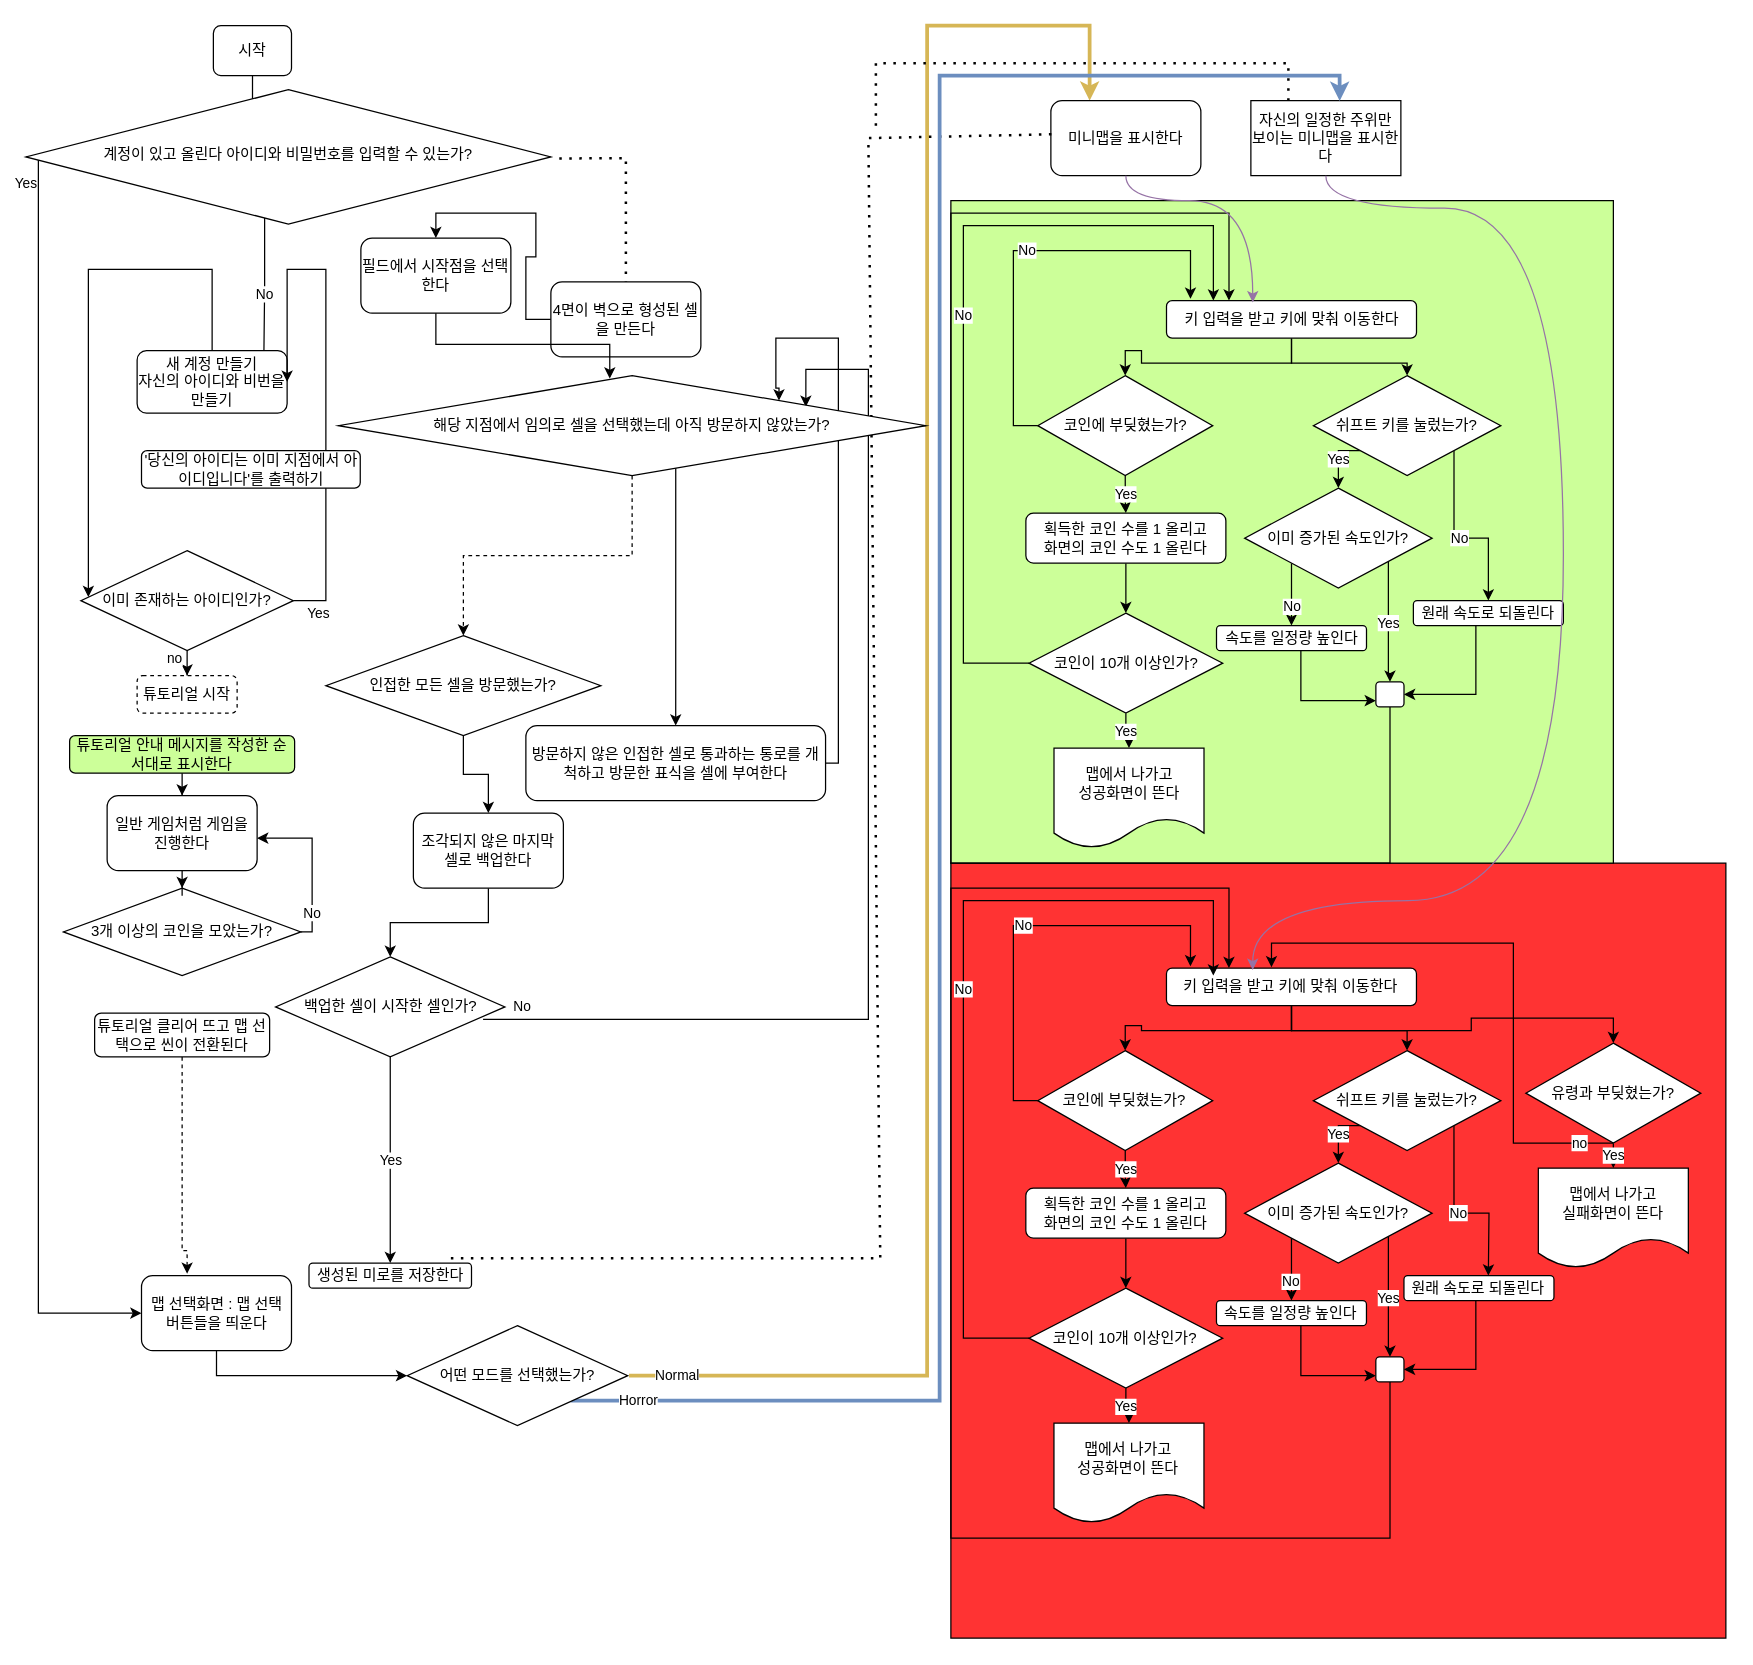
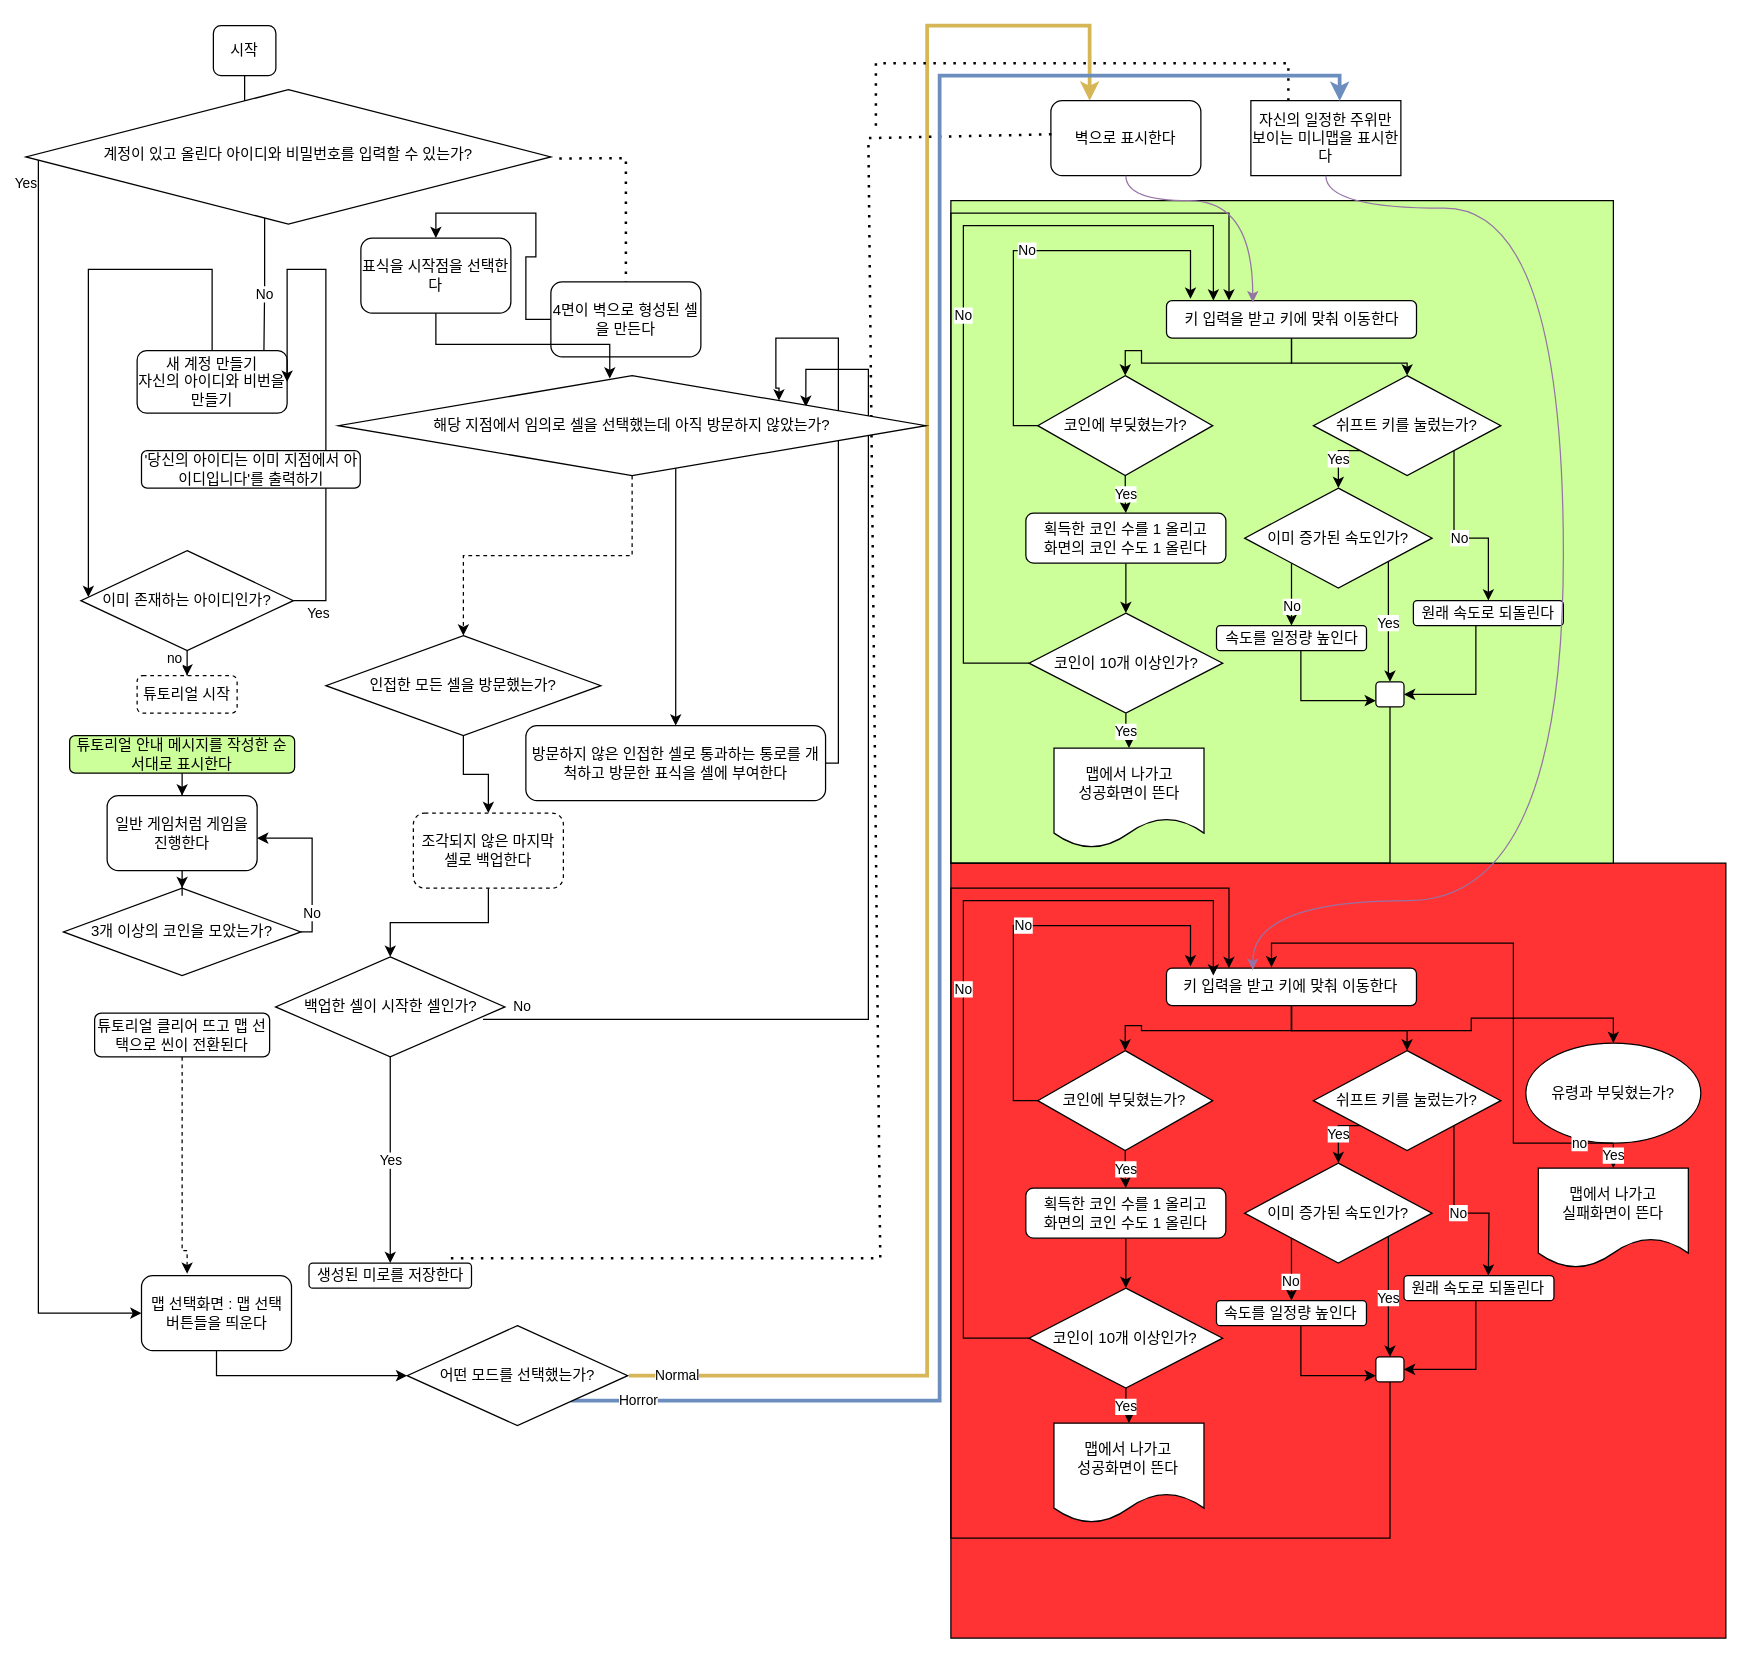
node "시작": size 78x50 -> 63x50
node "미니맵을 표시한다": label "미니맵을 표시한다" -> "벽으로 표시한다"
node "필드에서 시작점을 선택한다": label "필드에서 시작점을 선택한다" -> "표식을 시작점을 선택한다"
node "조각되지 않은 마지막 셀로 백업한다": style solid -> dashed
node "유령과 부딪혔는가?": shape diamond -> ellipse
